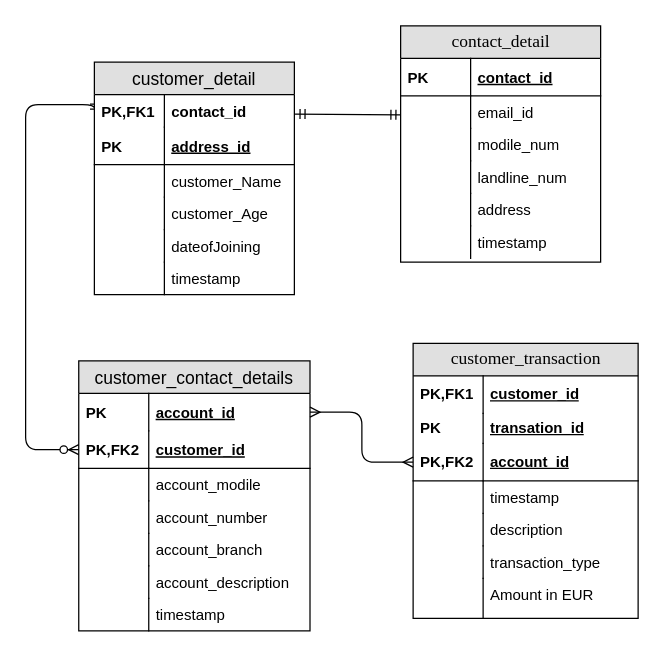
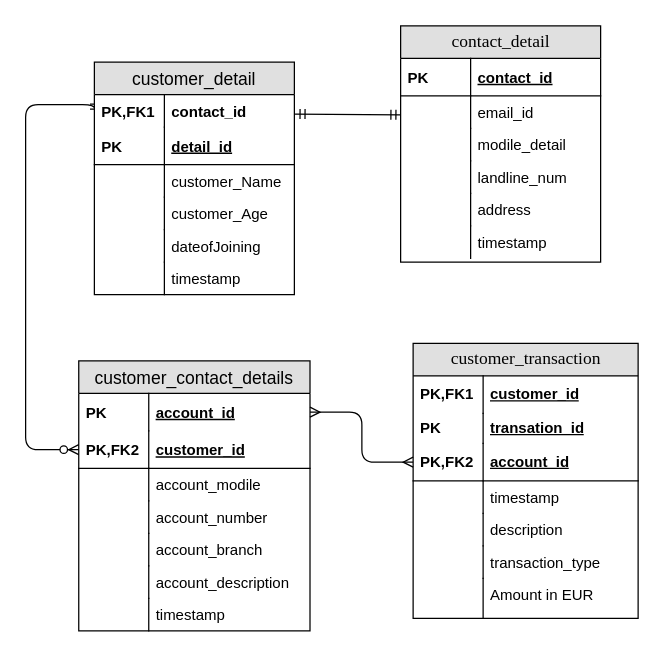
node "address_id": label "address_id" -> "detail_id"
node "modile_num": label "modile_num" -> "modile_detail"
